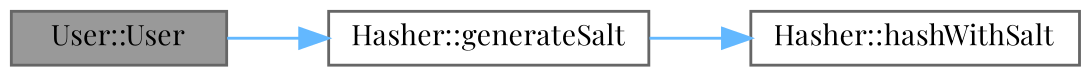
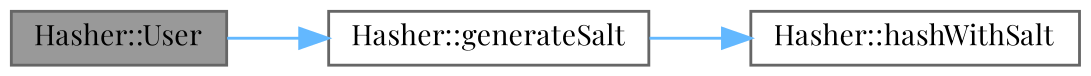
node "User::User": label "User::User" -> "Hasher::User"
